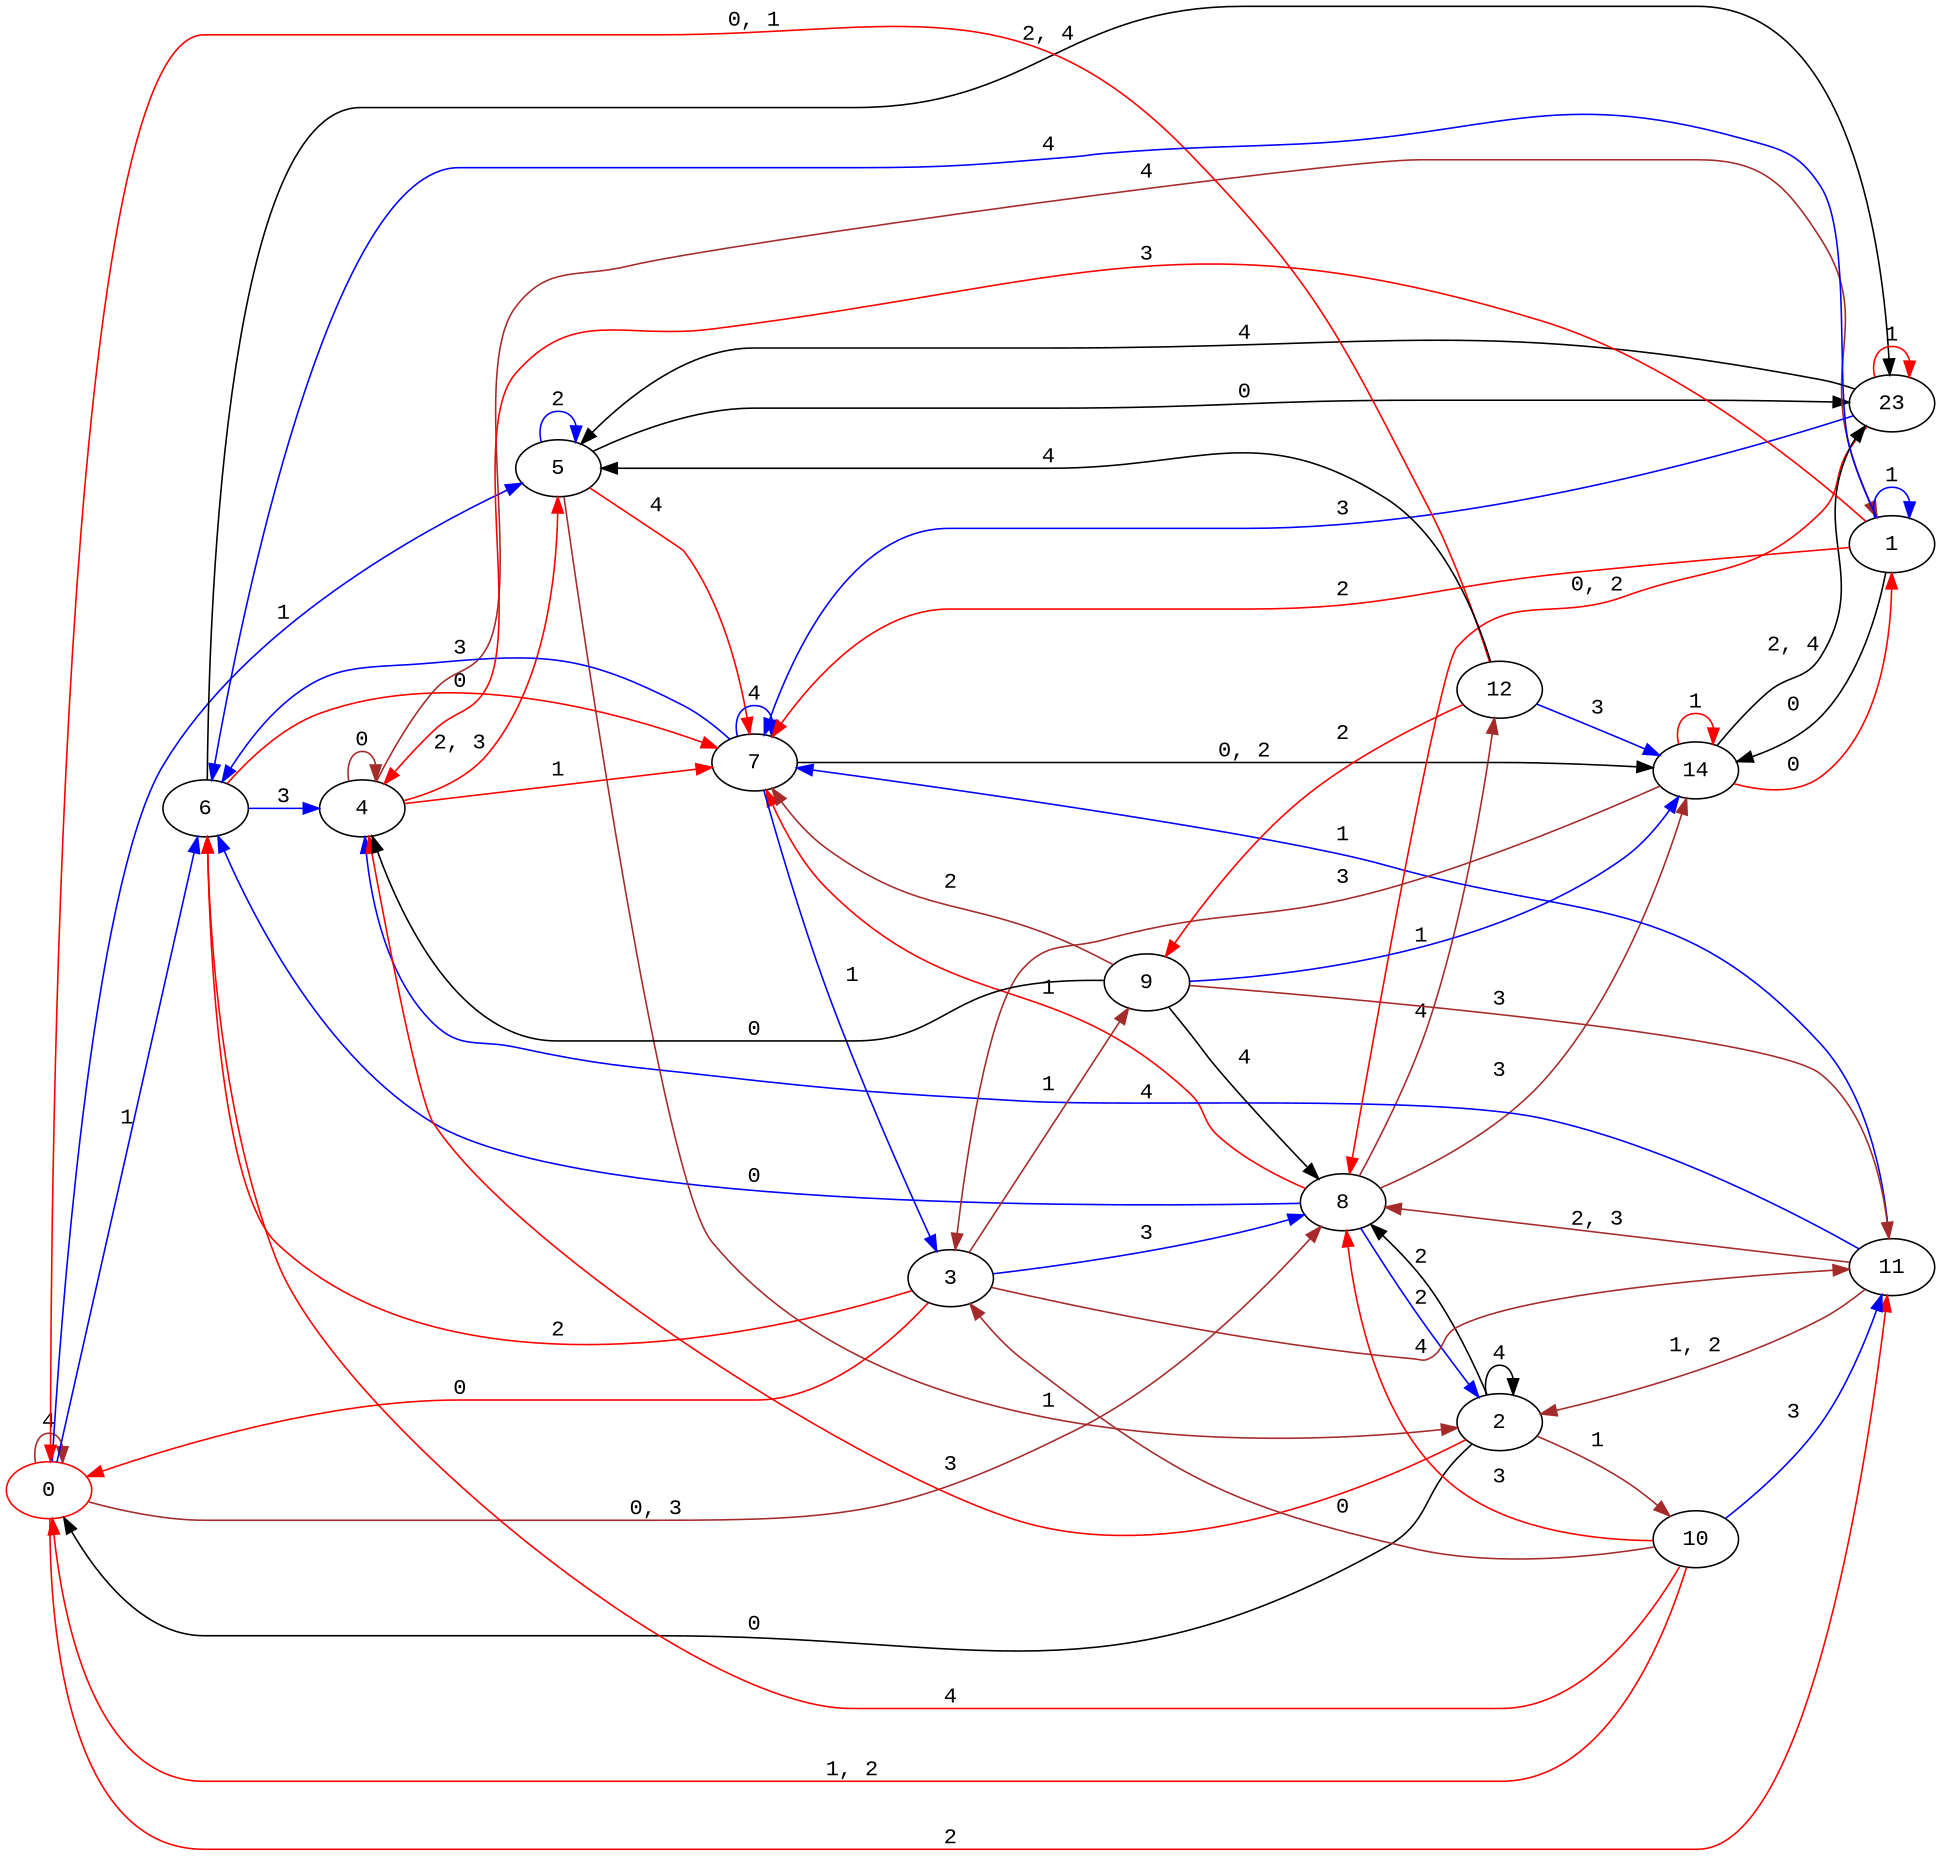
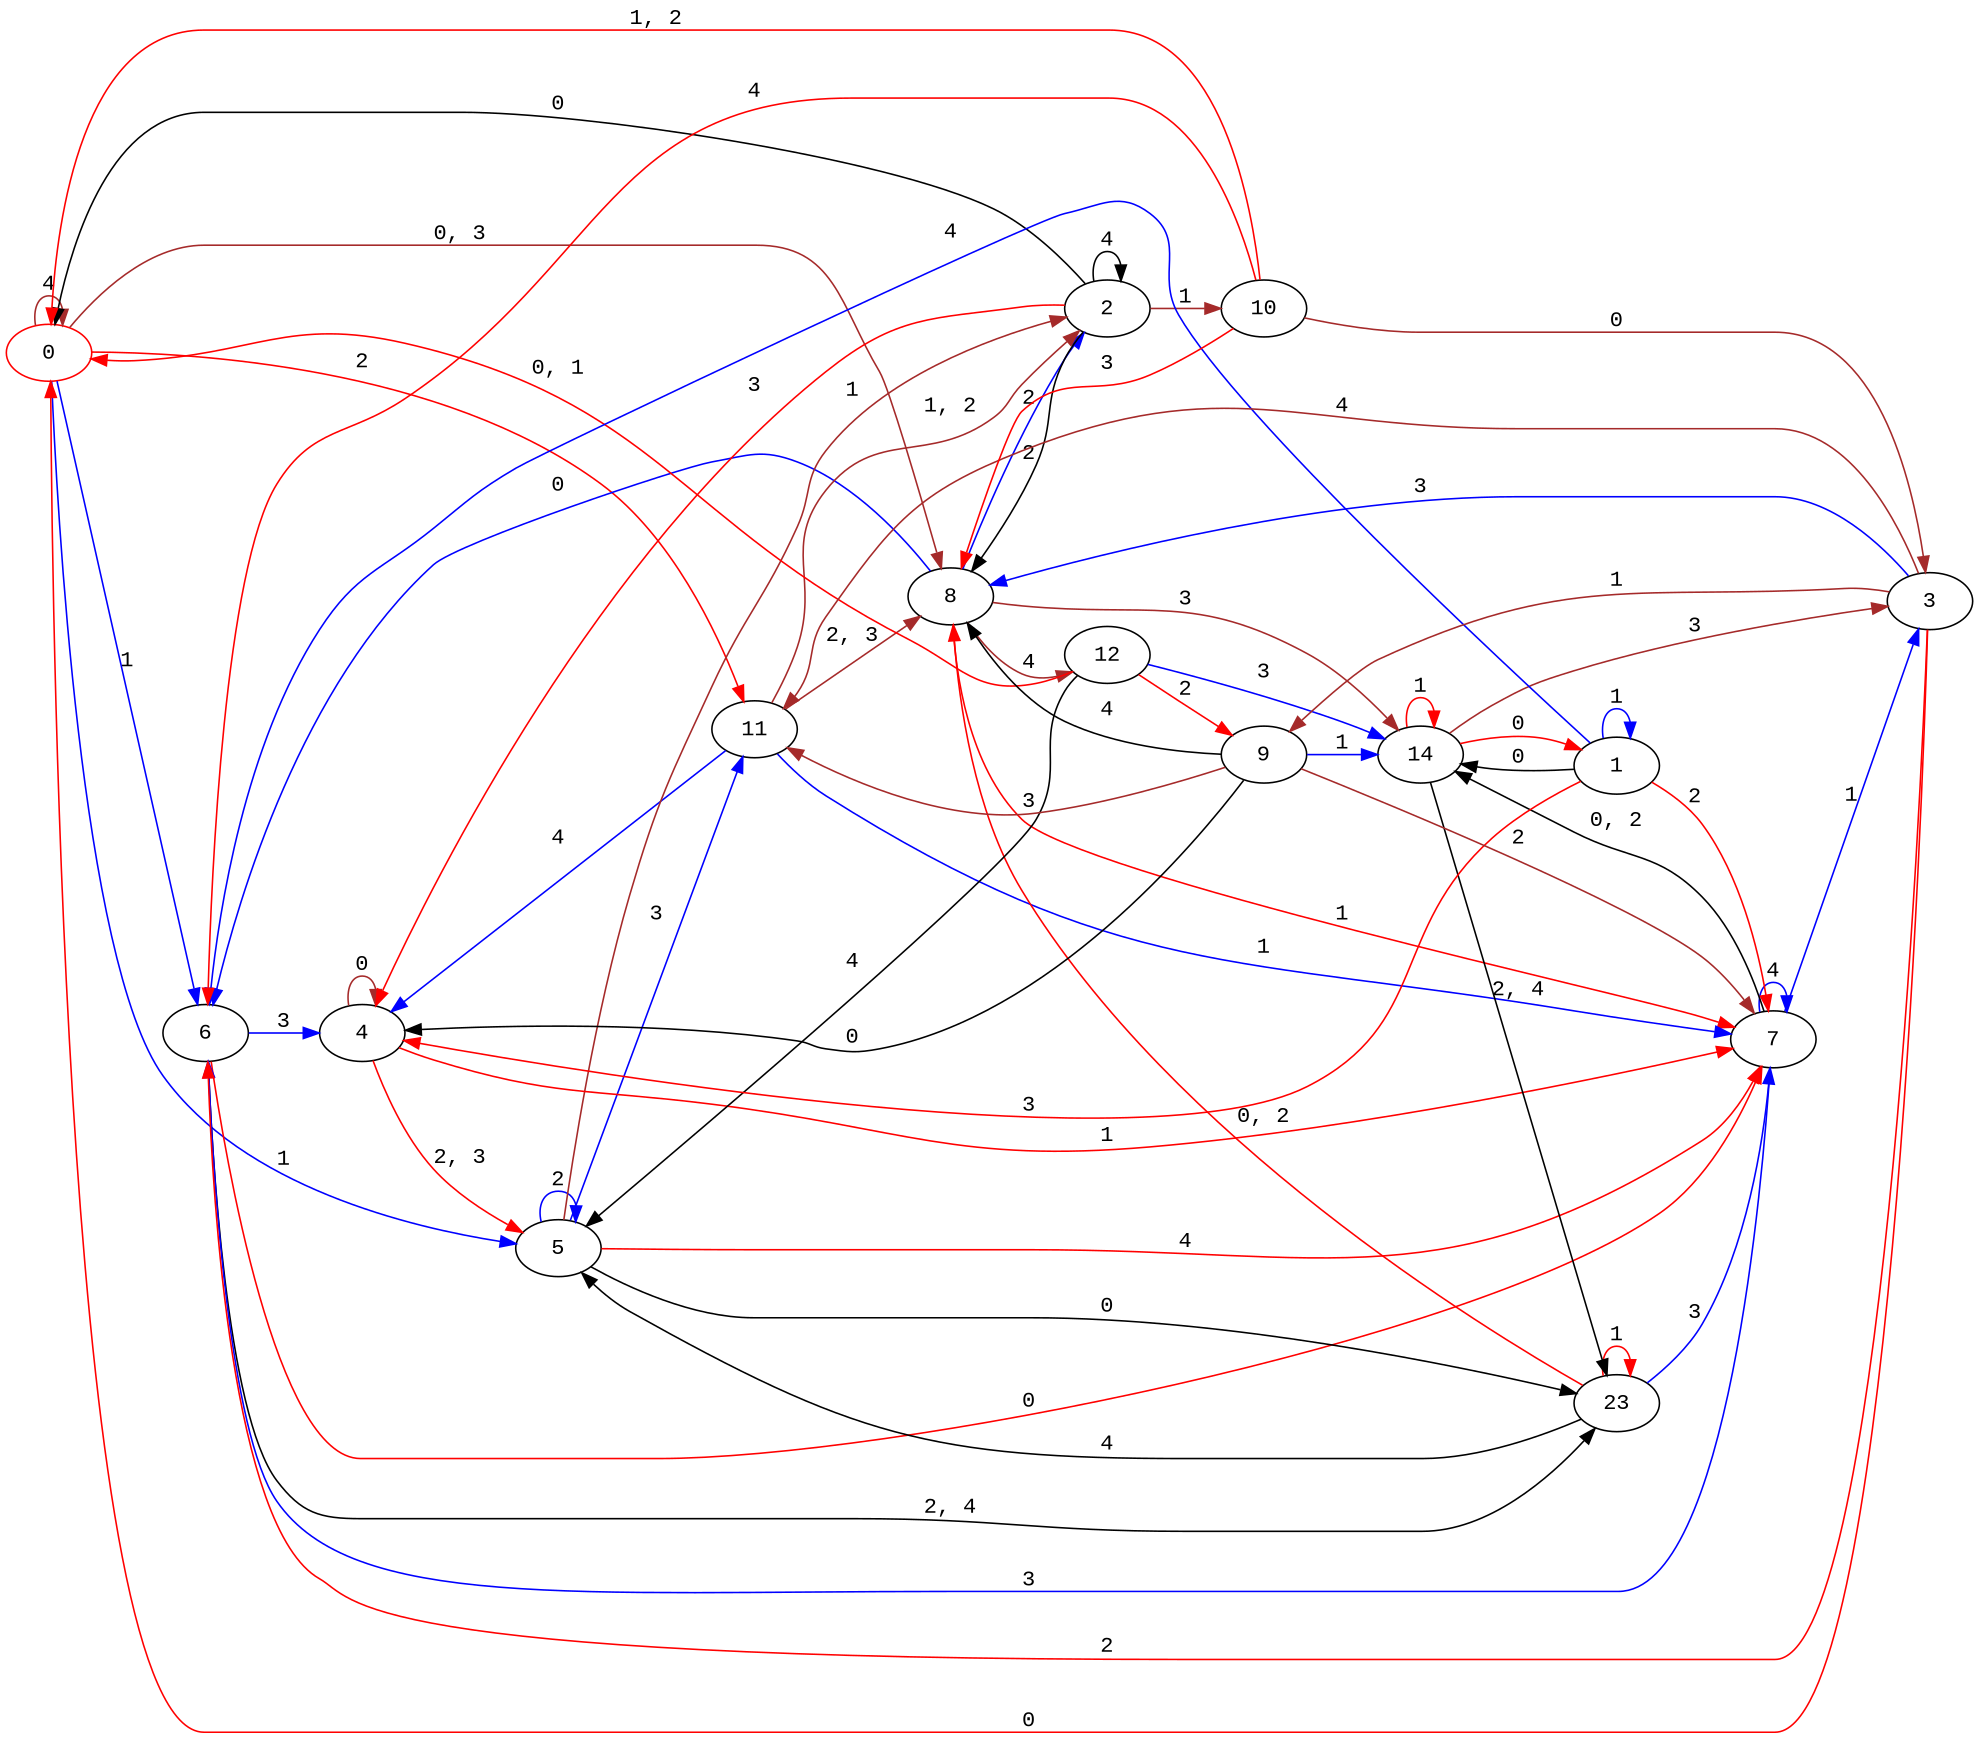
edge "4" -> "1": removed, label "4"
edge "10" -> "11": now "5" -> "11"
